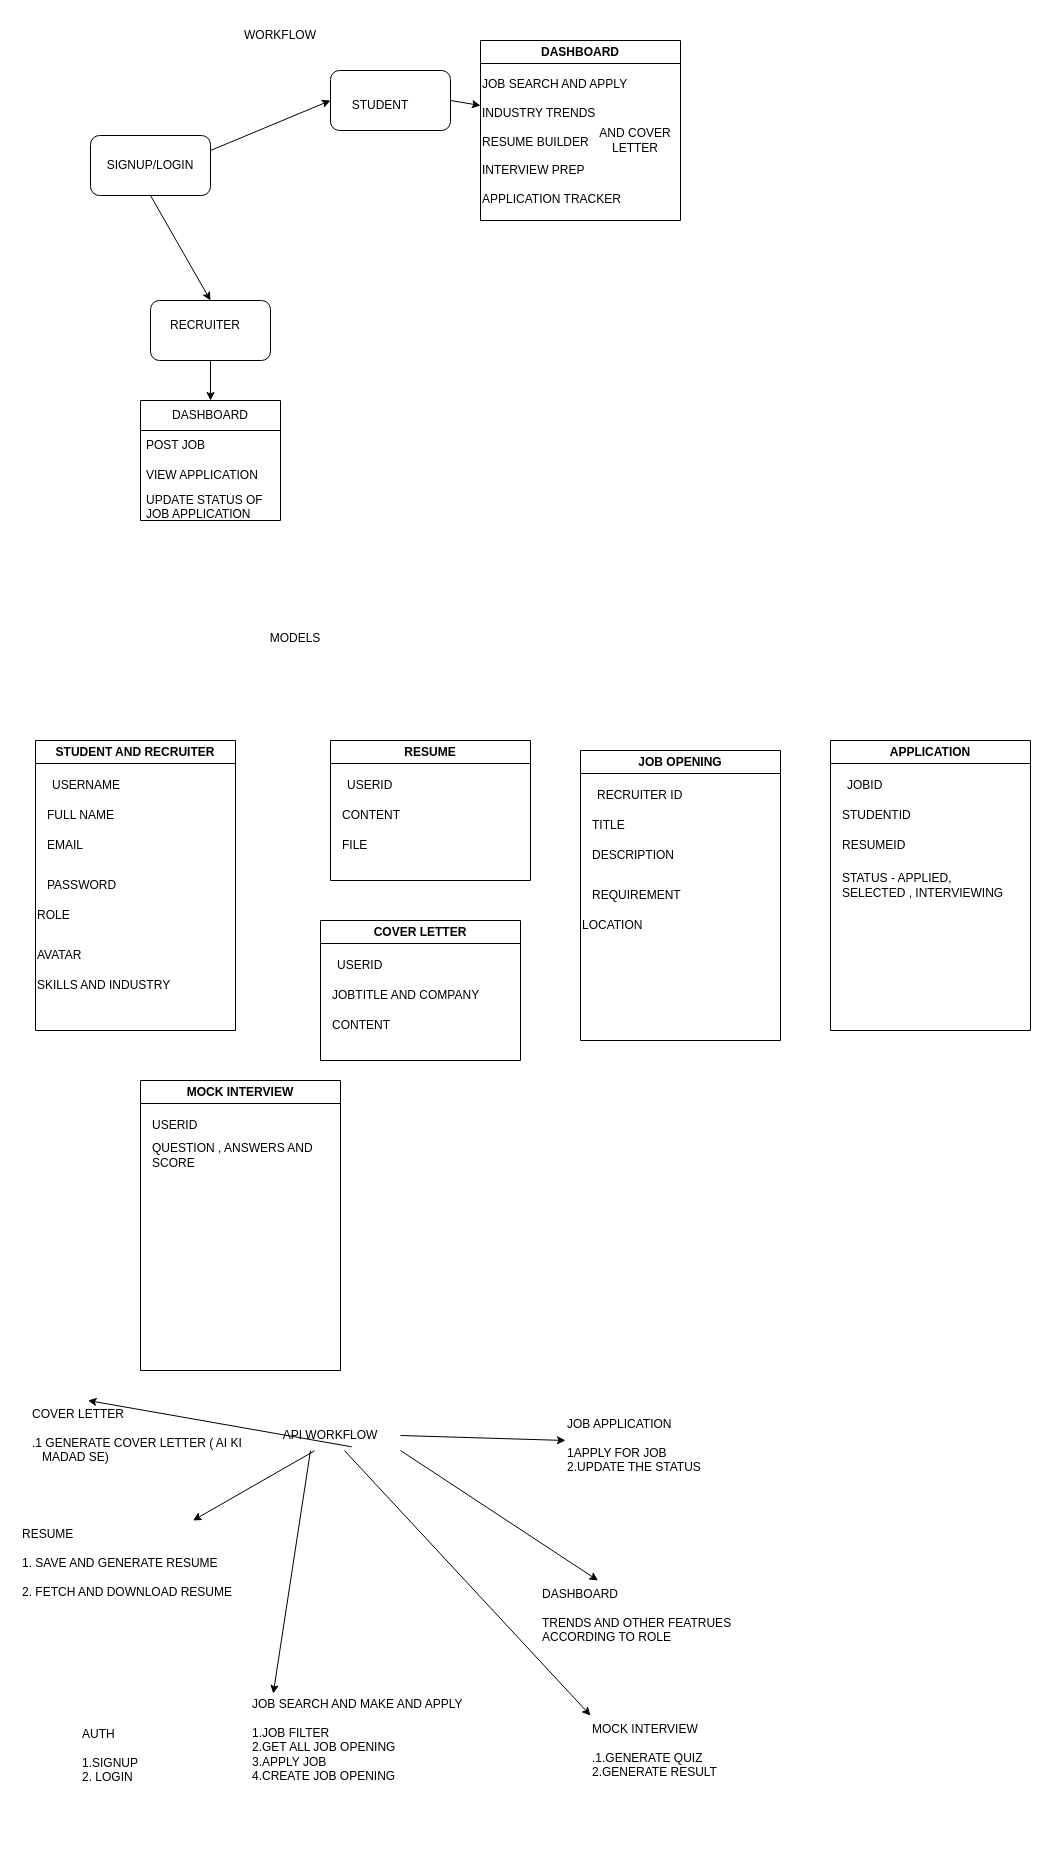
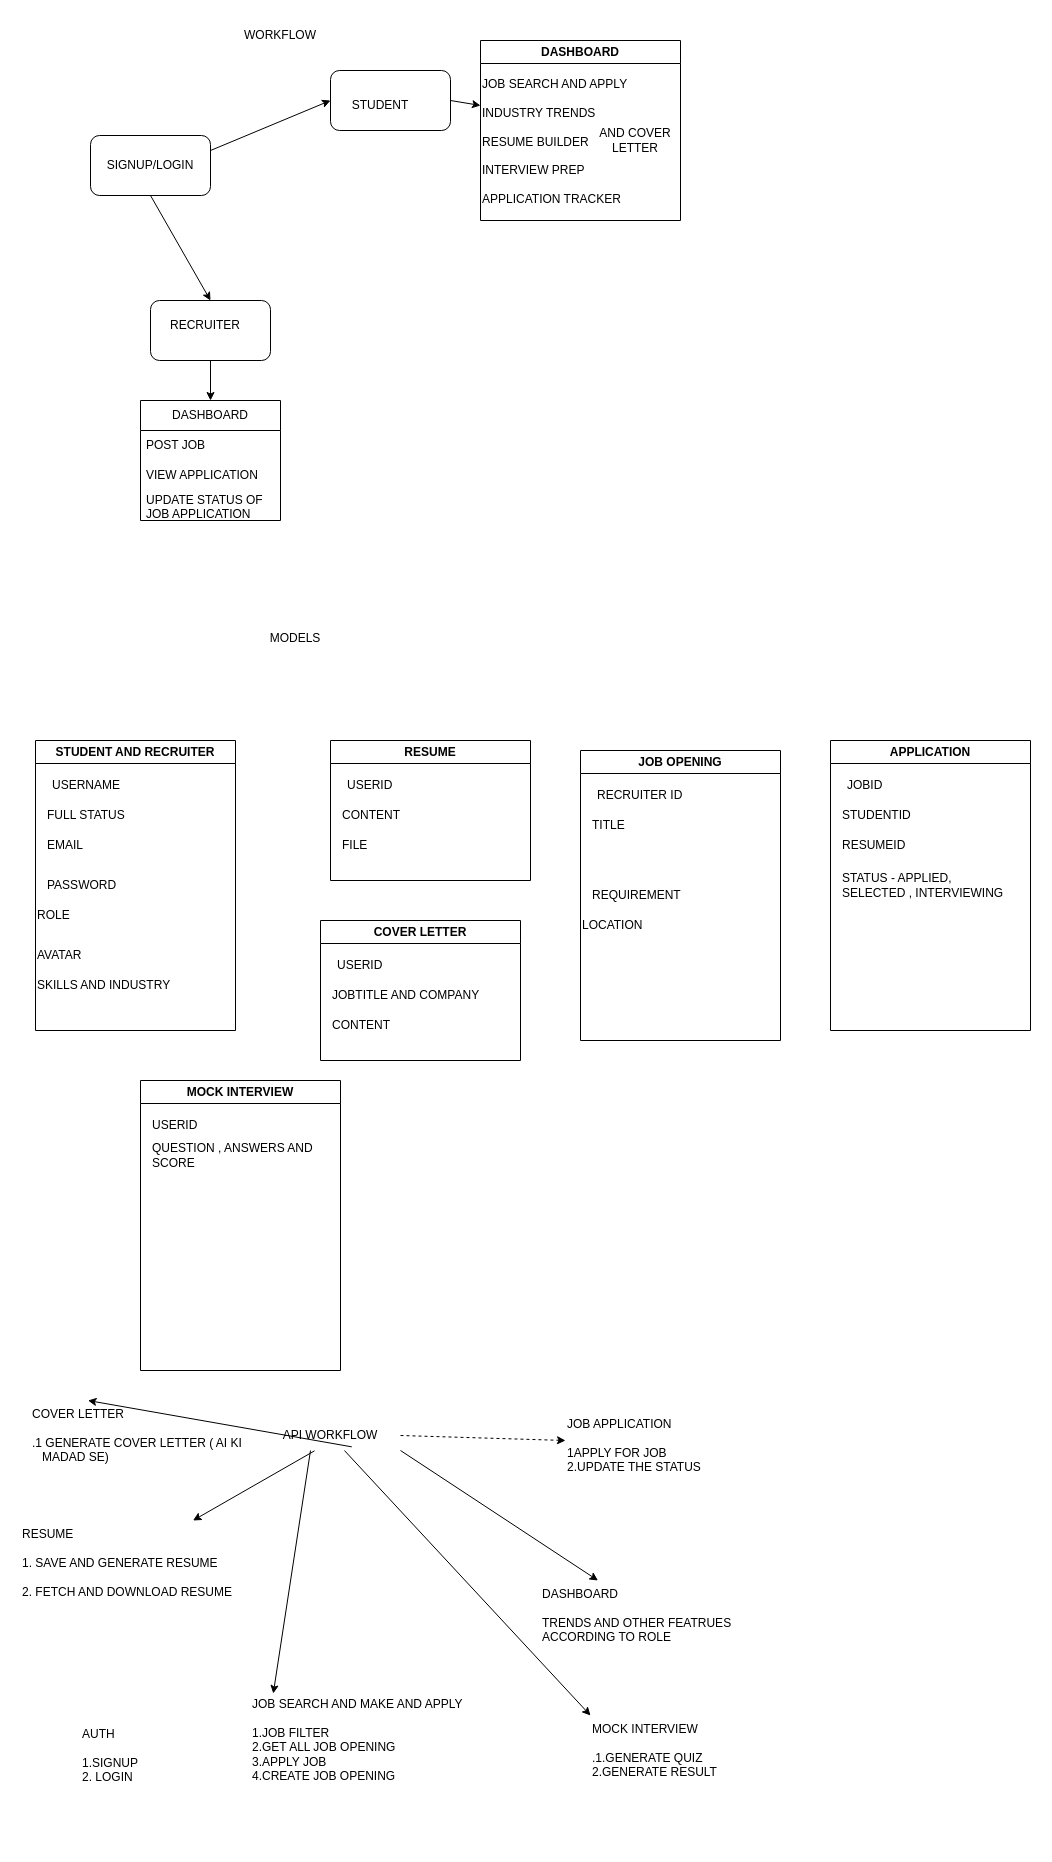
node "FULL NAME": label "FULL NAME" -> "FULL STATUS"
node "DESCRIPTION": removed
edge "API WORKFLOW" -> "JOB APPLICATION 1APPLY FOR JOB 2.UPDATE THE STATUS": style solid -> dashed
